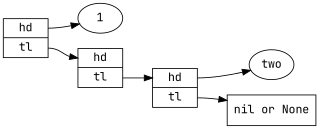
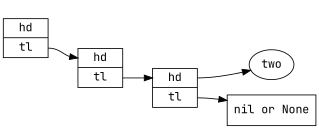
node "1": removed
